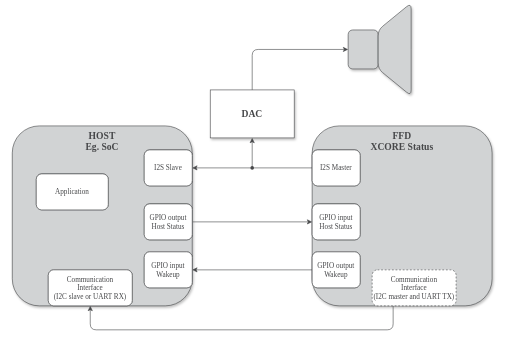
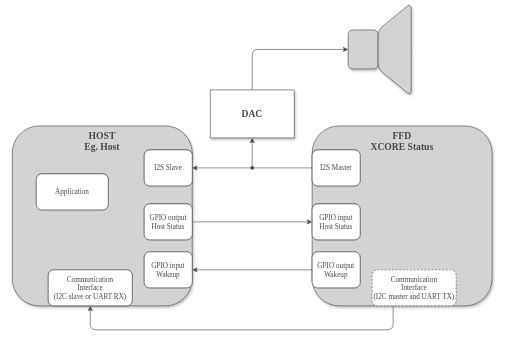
node "HOSTEg. SoC": label "HOSTEg. SoC" -> "HOSTEg. Host"
